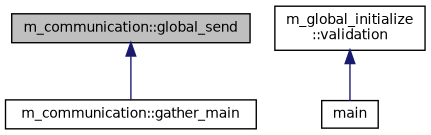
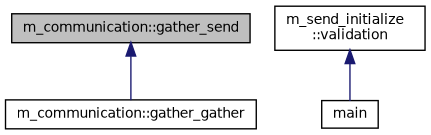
node "m_communication::global_send": label "m_communication::global_send" -> "m_communication::gather_send"
node "m_global_initialize ::validation": label "m_global_initialize ::validation" -> "m_send_initialize ::validation"
node "m_communication::gather_main": label "m_communication::gather_main" -> "m_communication::gather_gather"
